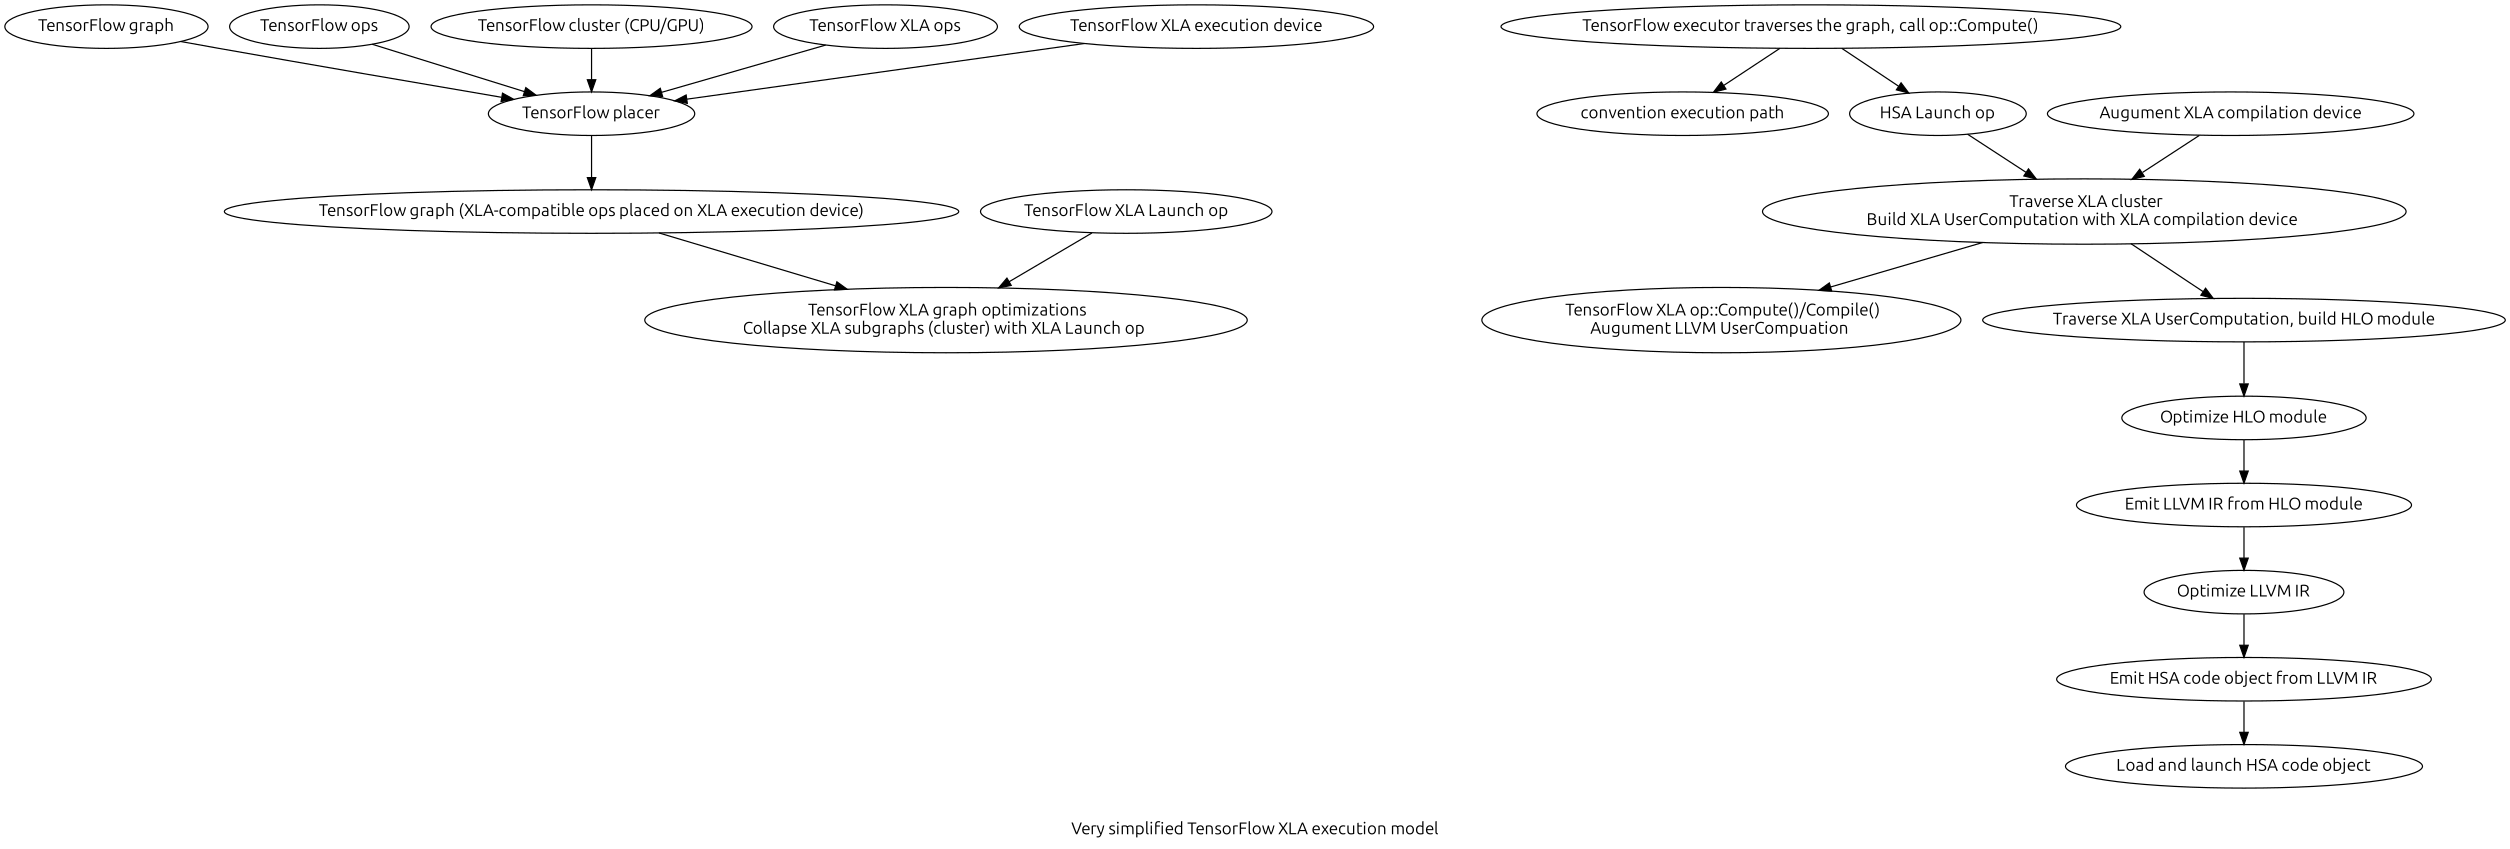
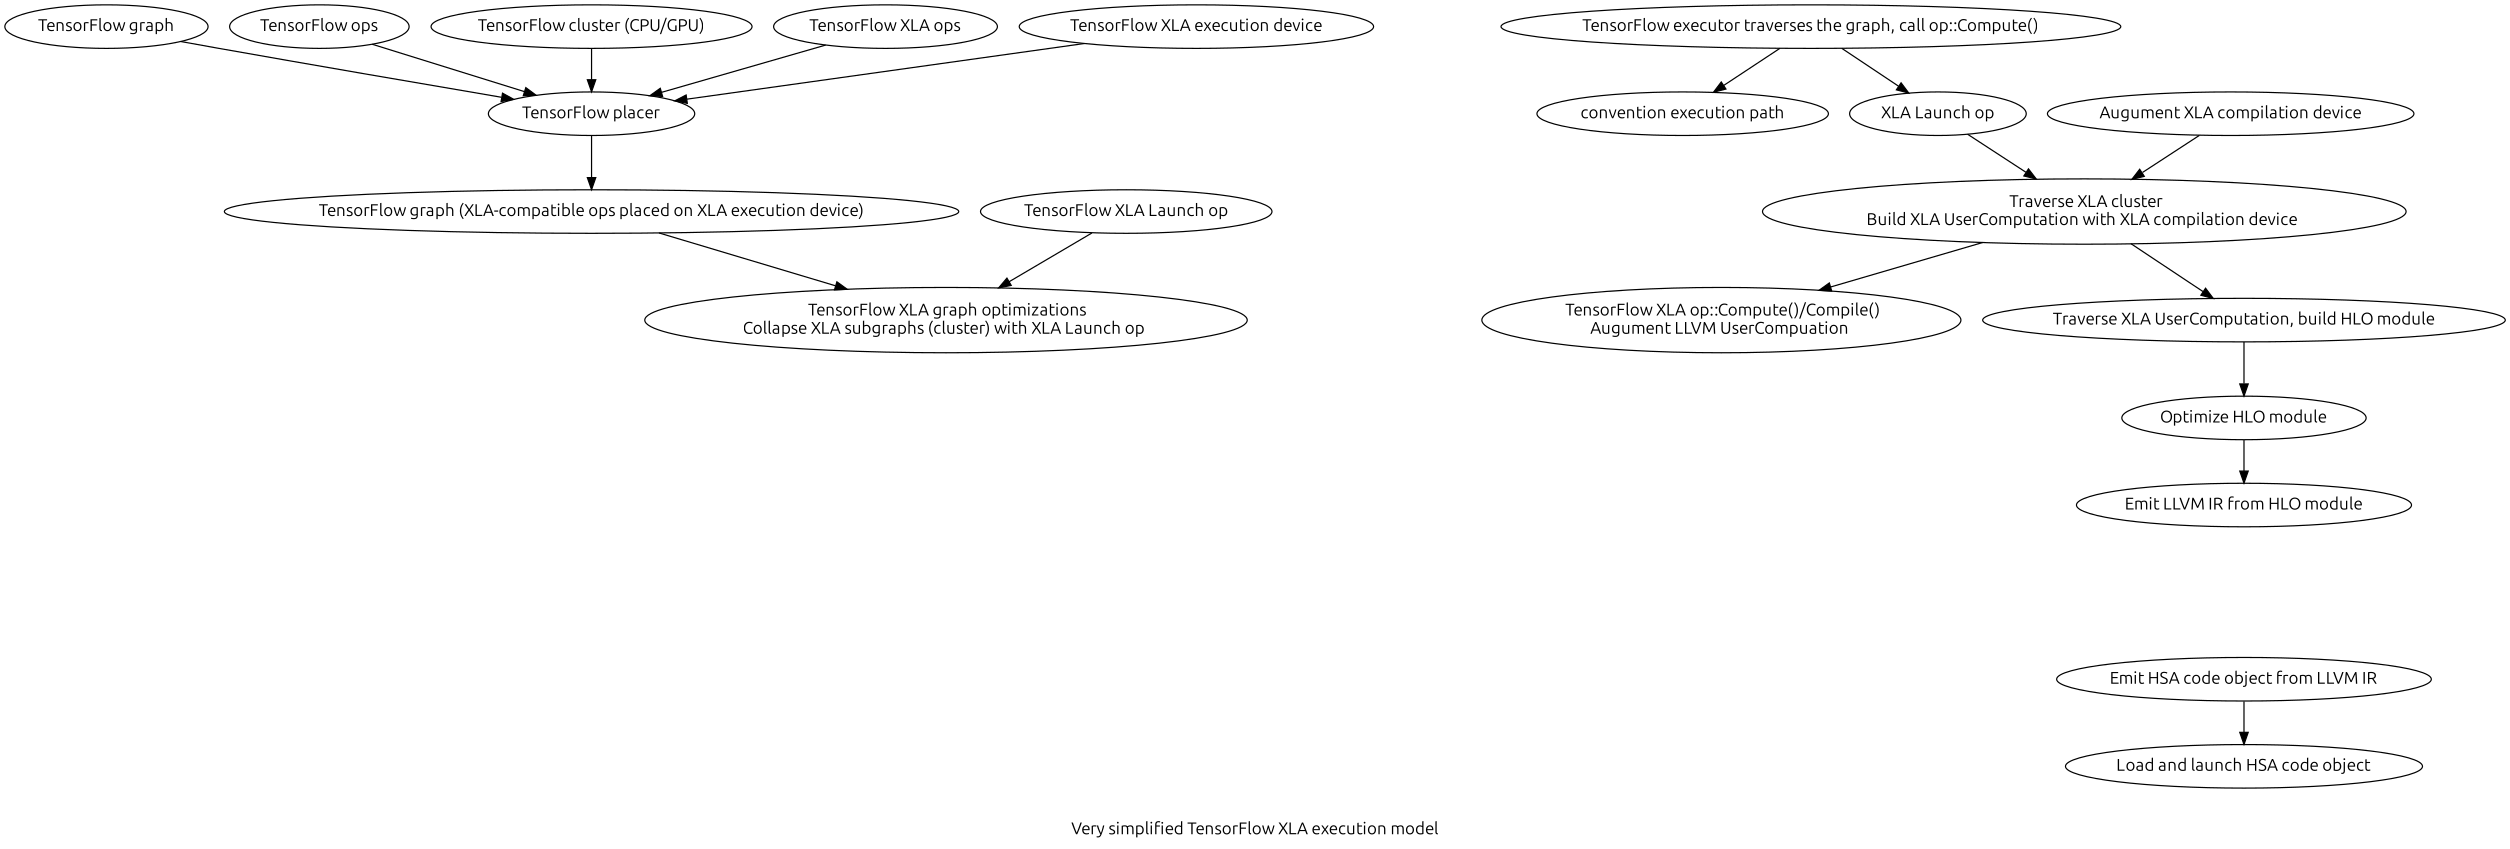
node "HSA Launch op": label "HSA Launch op" -> "XLA Launch op"
node "Optimize LLVM IR": removed
